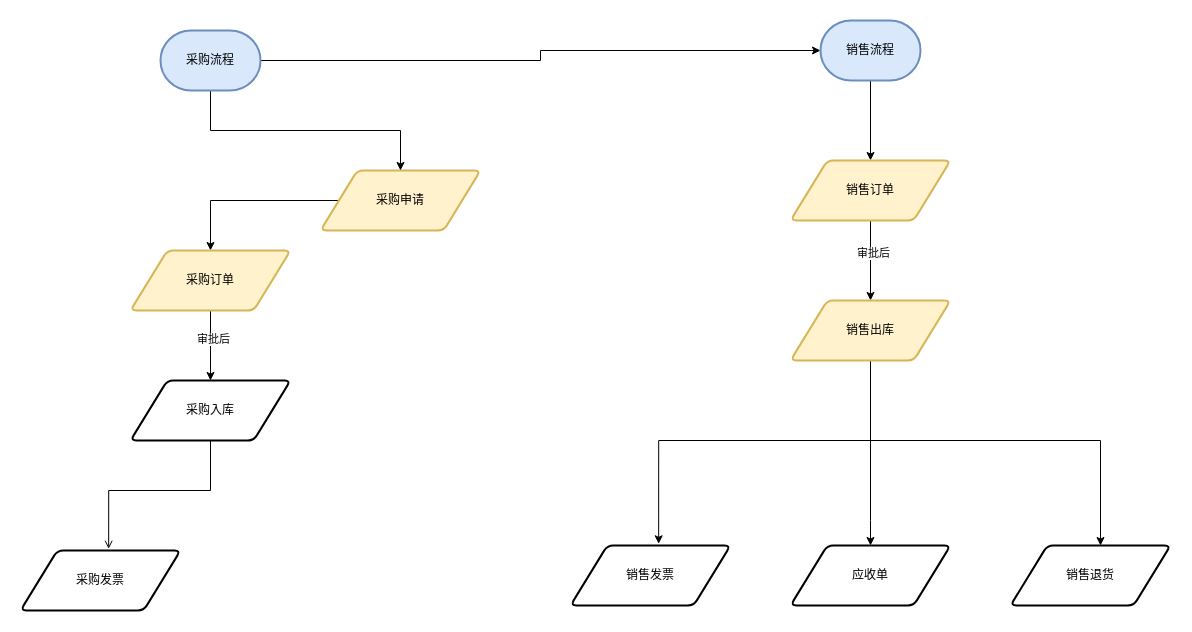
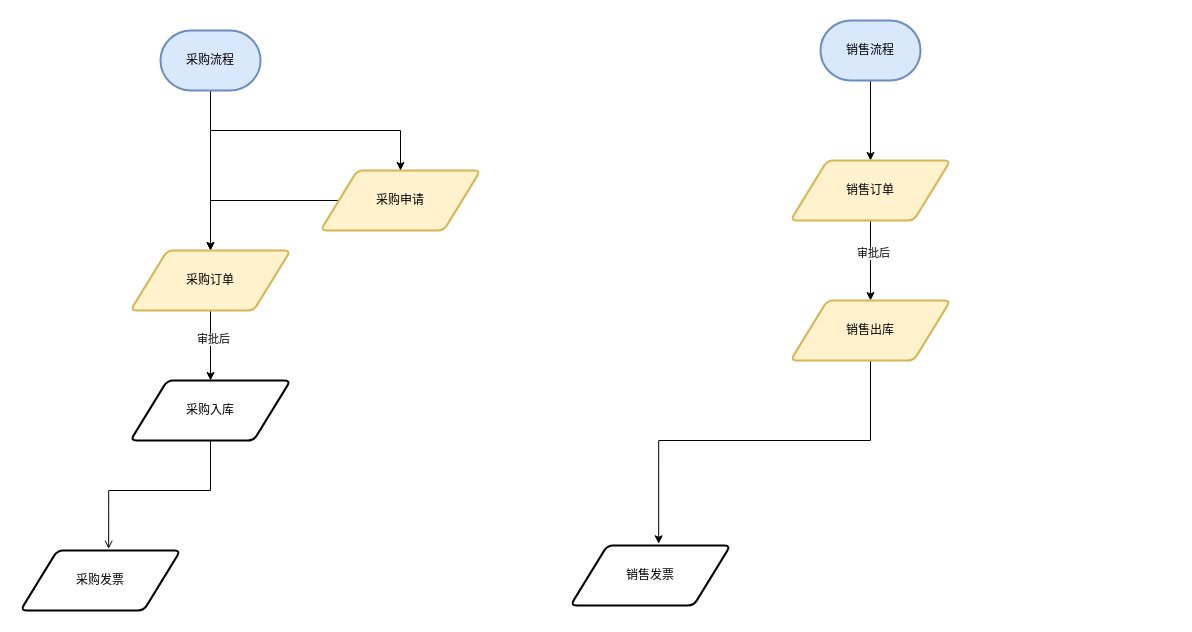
edge "采购流程" -> "销售流程": now "采购流程" -> "采购订单"
edge "销售出库" -> "销售退货": removed
edge "销售出库" -> "应收单": removed
node "应收单": removed
node "销售退货": removed
